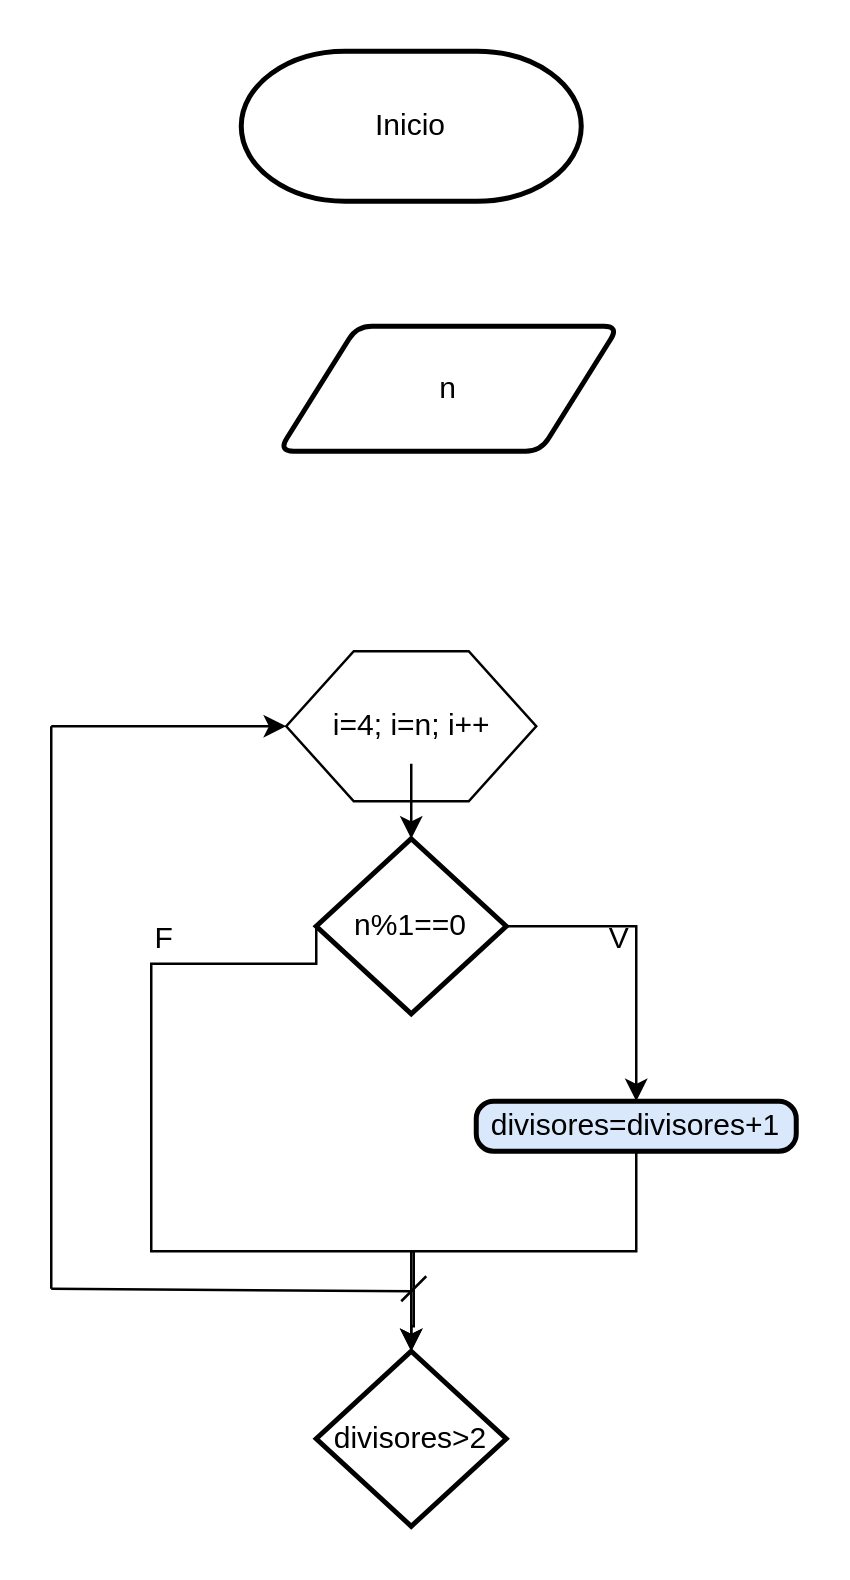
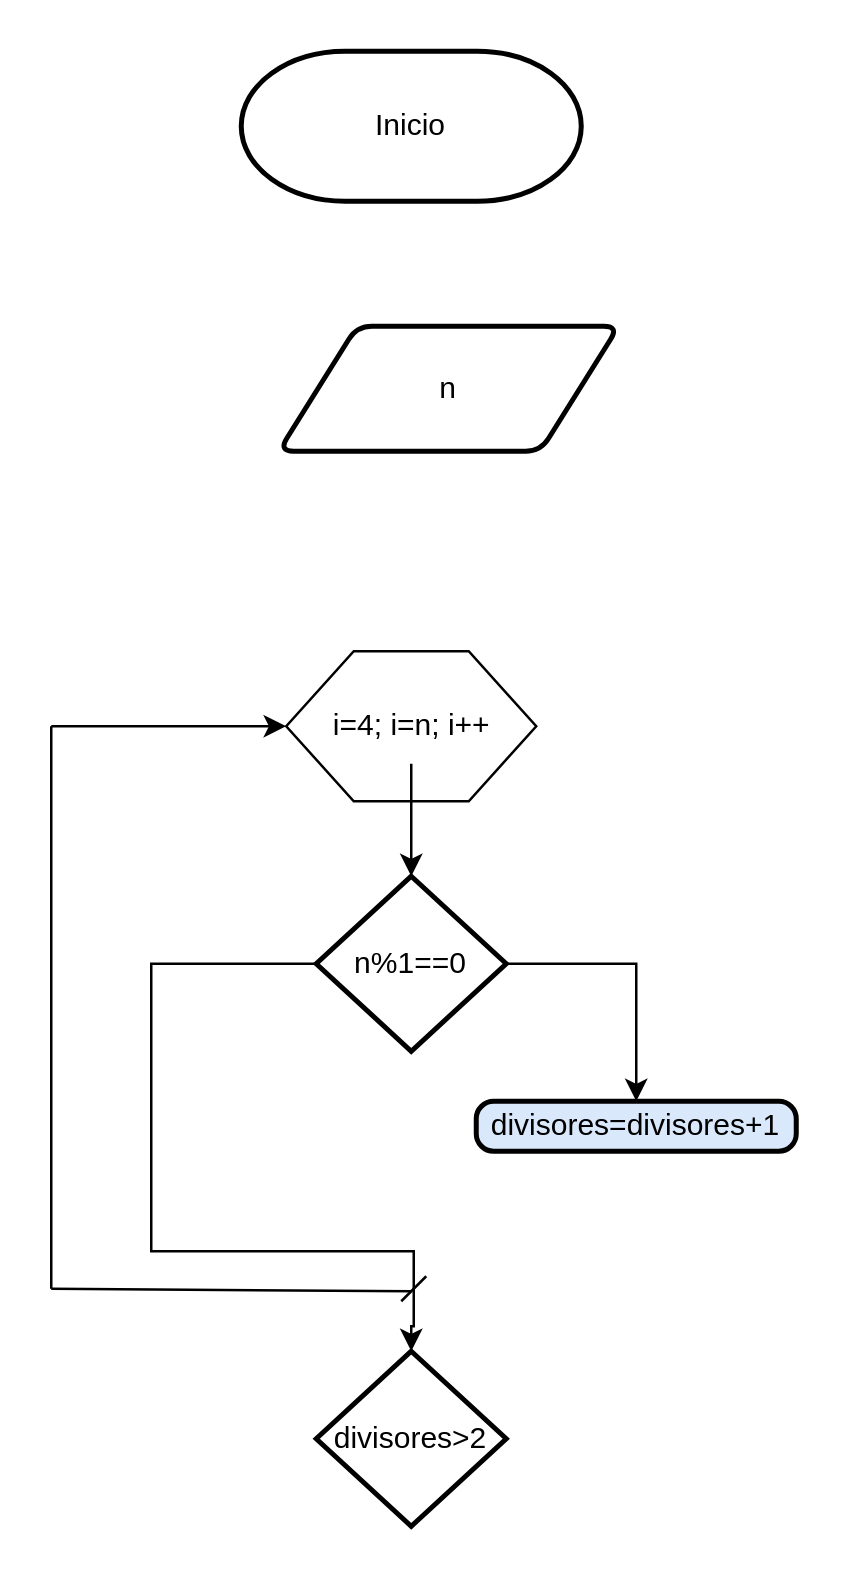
node "n%1==0": moved (411, 926) -> (411, 964)
node "F": removed
node "V": removed
edge "divisores=divisores+1" -> "divisores>2": removed
